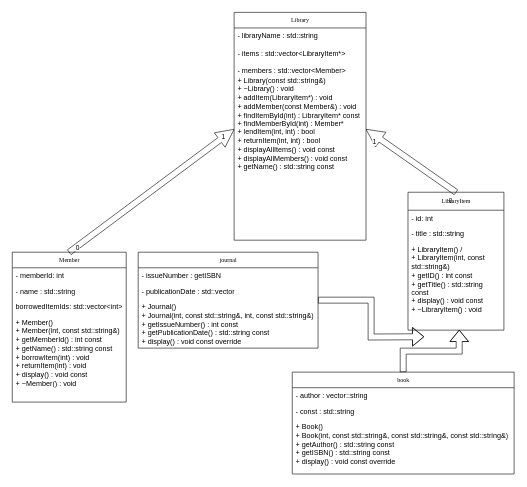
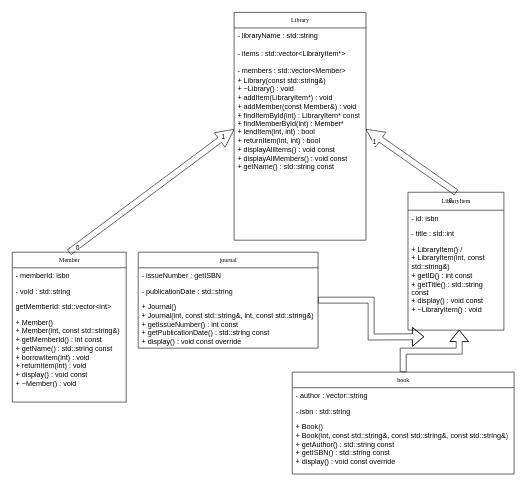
node "- id: int": label "- id: int" -> "- id: isbn"
node "- title : std::string": label "- title : std::string" -> "- title : std::int"
node "- memberId: int": label "- memberId: int" -> "- memberId: isbn"
node "- name : std::string": label "- name : std::string" -> "- void : std::string"
node "- publicationDate : std::vector": label "- publicationDate : std::vector" -> "- publicationDate : std::string"
node "borrowedItemIds: std::vector<int>": label "borrowedItemIds: std::vector<int>" -> "getMemberId: std::vector<int>"
node "- const : std::string": label "- const : std::string" -> "- isbn : std::string"
